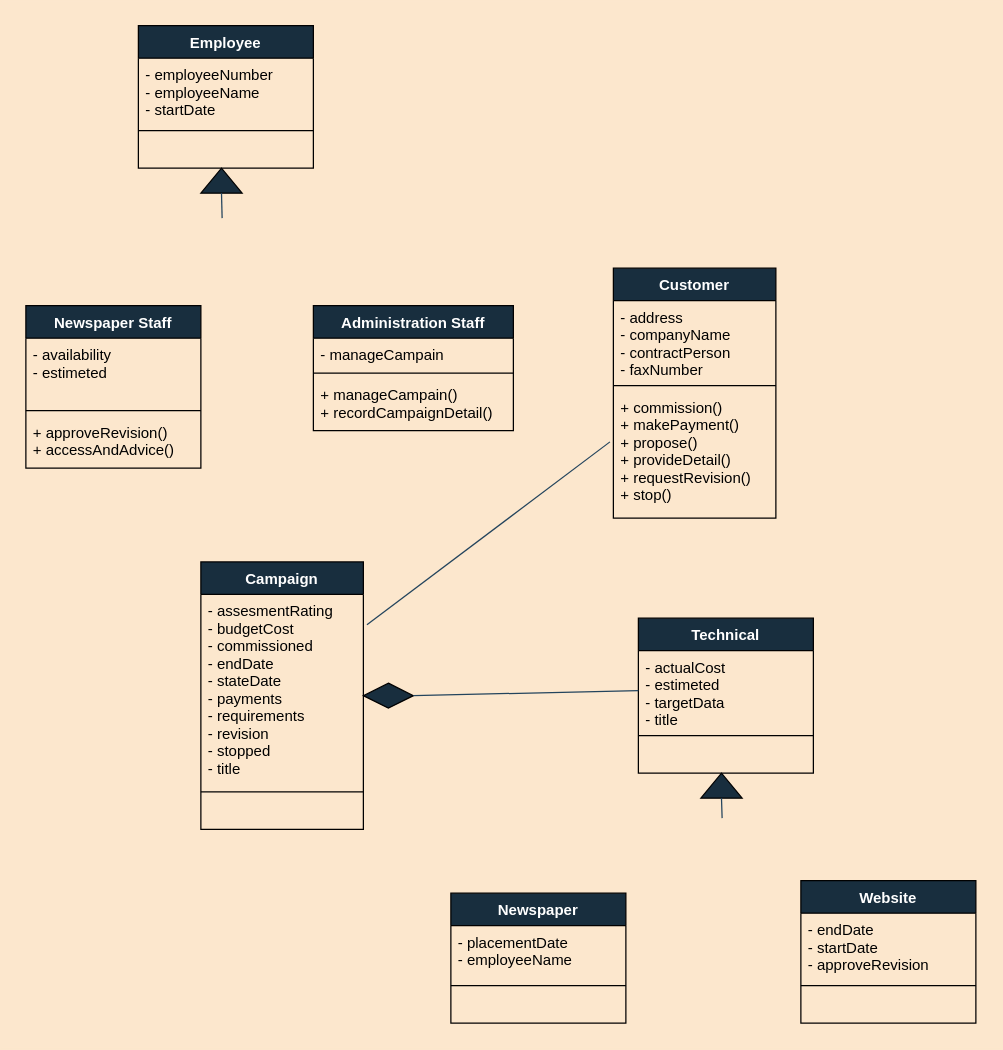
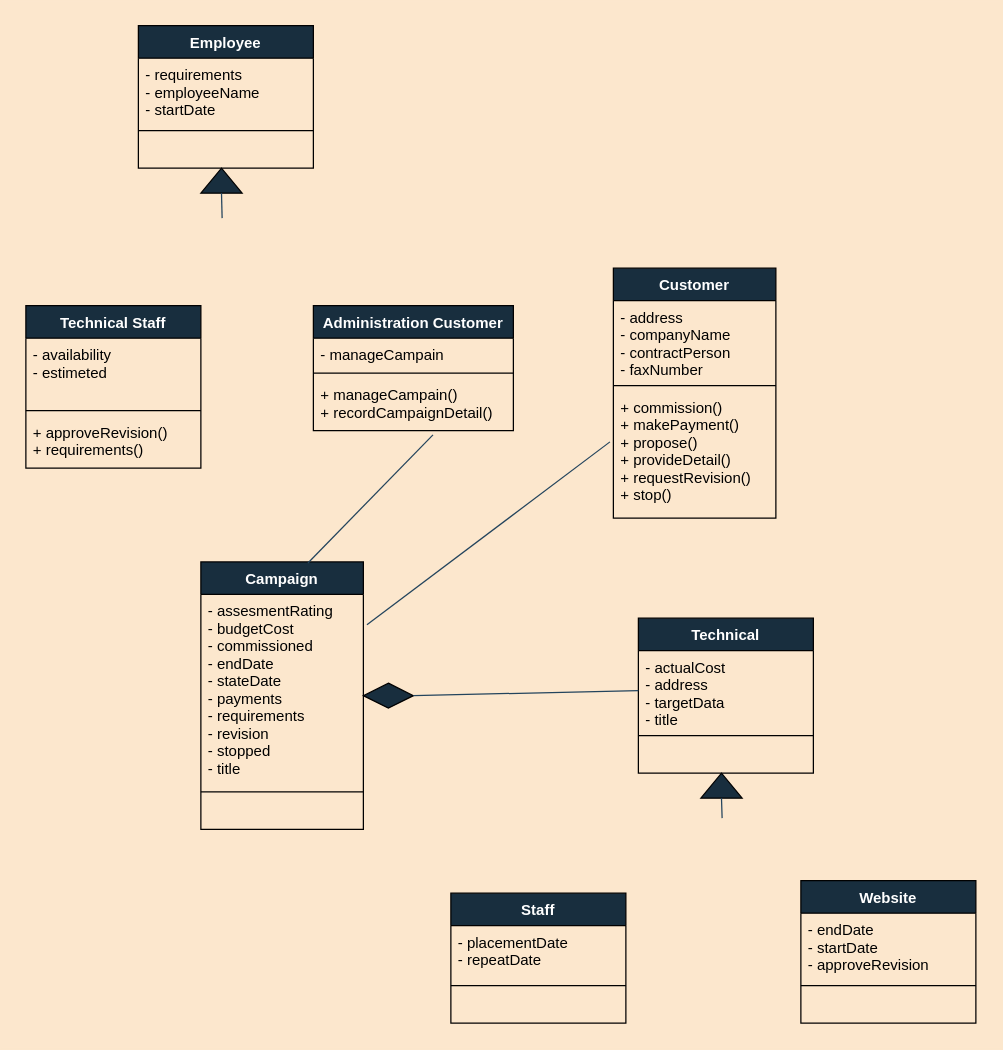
node "- employeeNumber - employeeName - startDate": label "- employeeNumber - employeeName - startDate" -> "- requirements - employeeName - startDate"
node "Newspaper Staff": label "Newspaper Staff" -> "Technical Staff"
node "Administration Staff": label "Administration Staff" -> "Administration Customer"
node "+ approveRevision() + accessAndAdvice()": label "+ approveRevision() + accessAndAdvice()" -> "+ approveRevision() + requirements()"
edge "+ manageCampain() + recordCampaignDetail()" -- "Campaign": added
node "- actualCost - estimeted - targetData - title": label "- actualCost - estimeted - targetData - title" -> "- actualCost - address - targetData - title"
node "Newspaper": label "Newspaper" -> "Staff"
node "- placementDate - employeeName": label "- placementDate - employeeName" -> "- placementDate - repeatDate"
